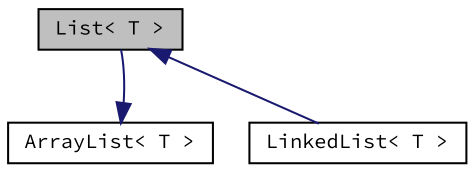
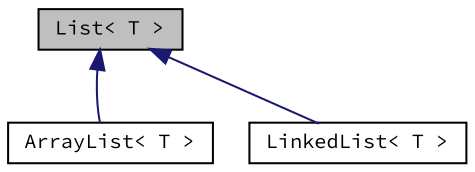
edge "List< T >" -> "ArrayList< T >": reversed
